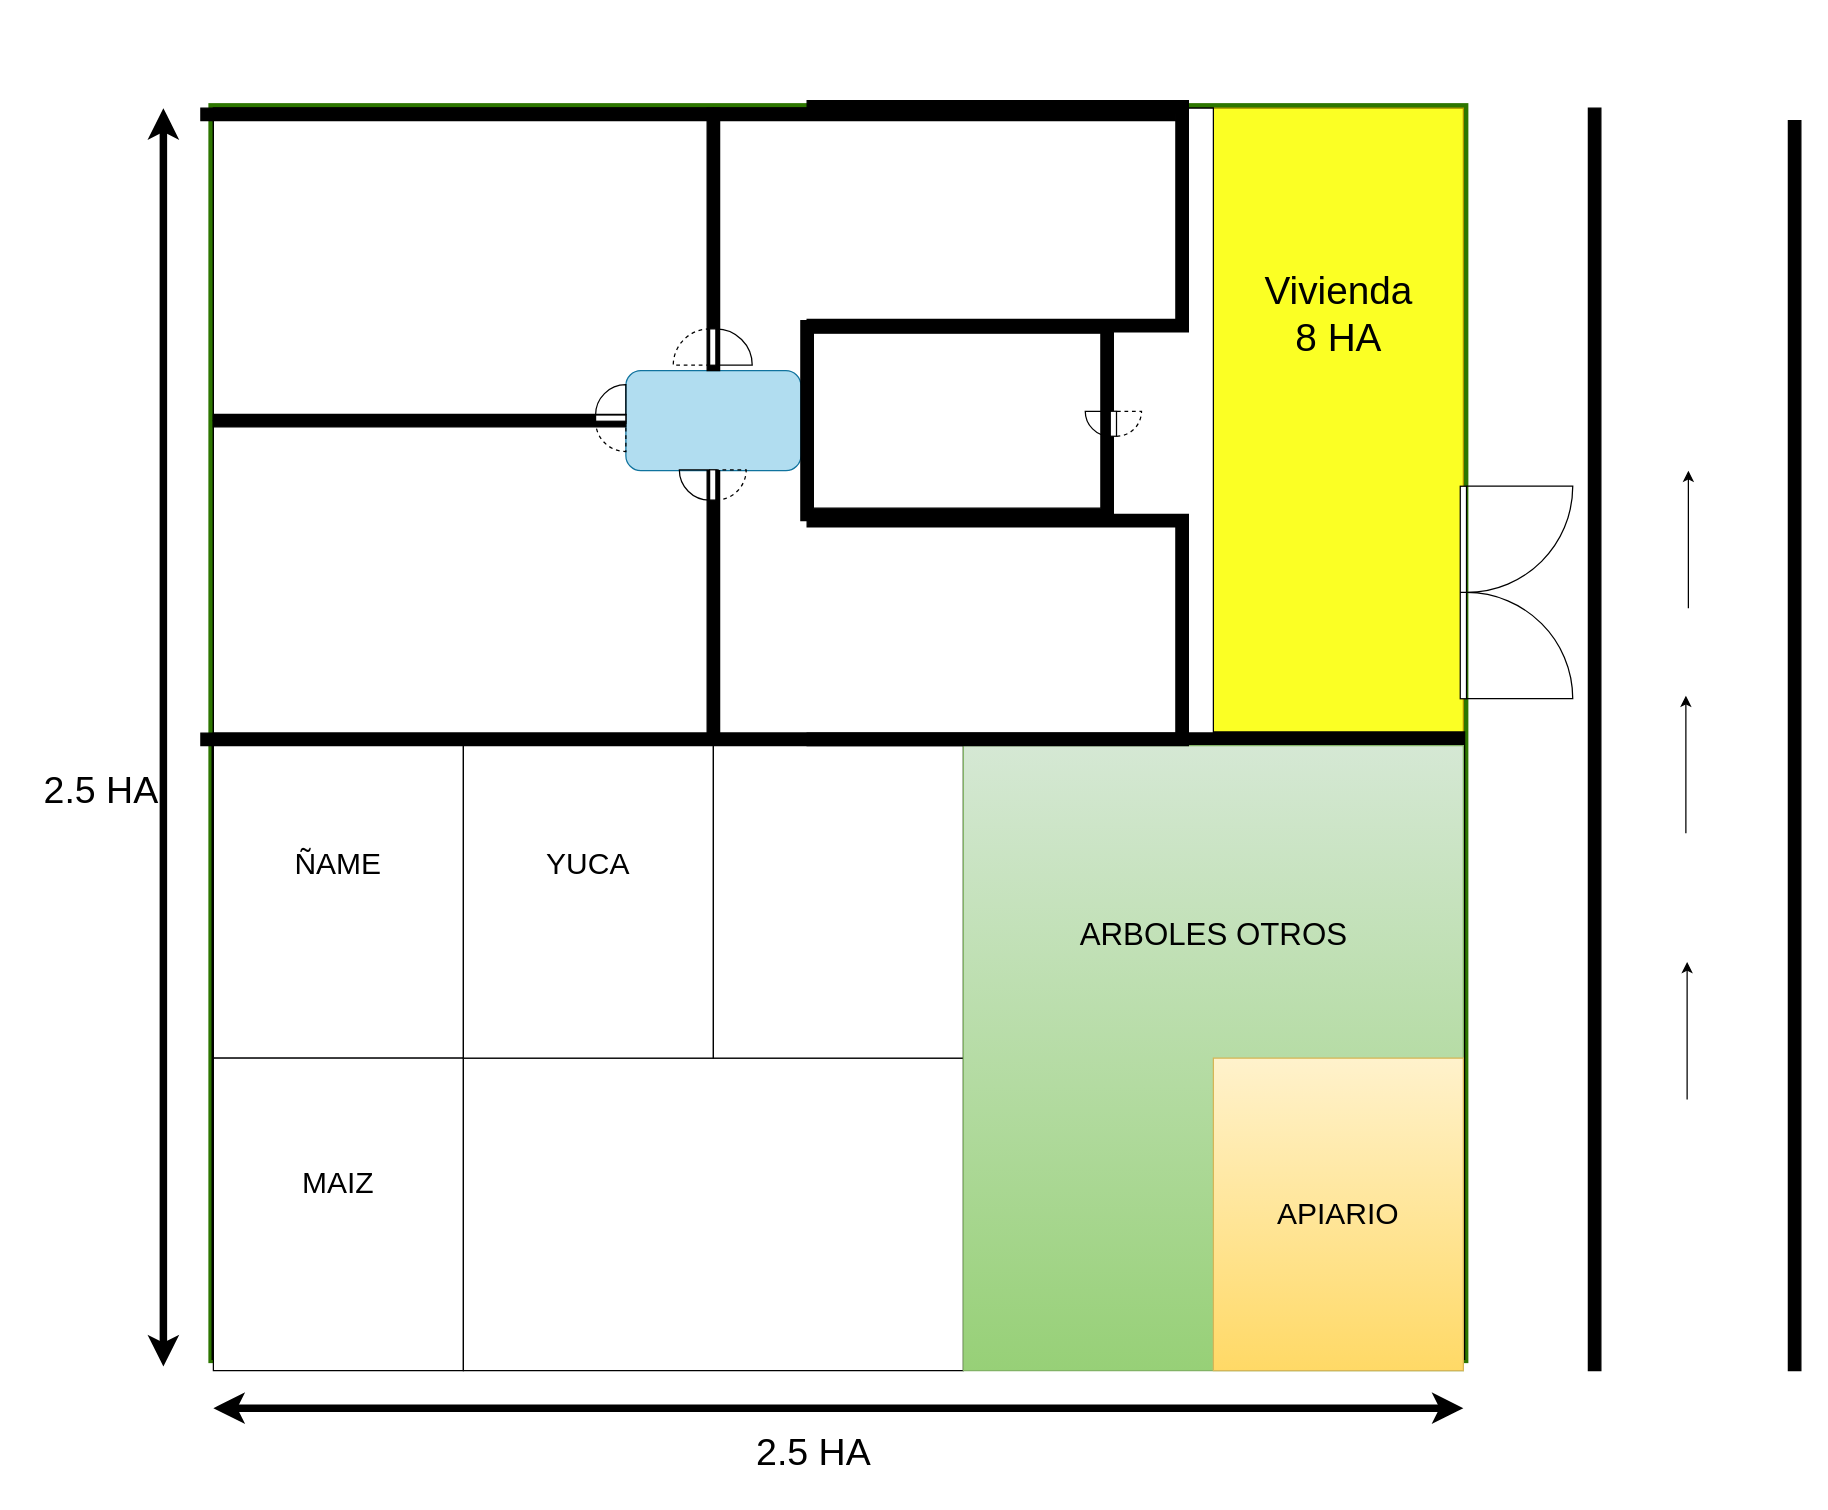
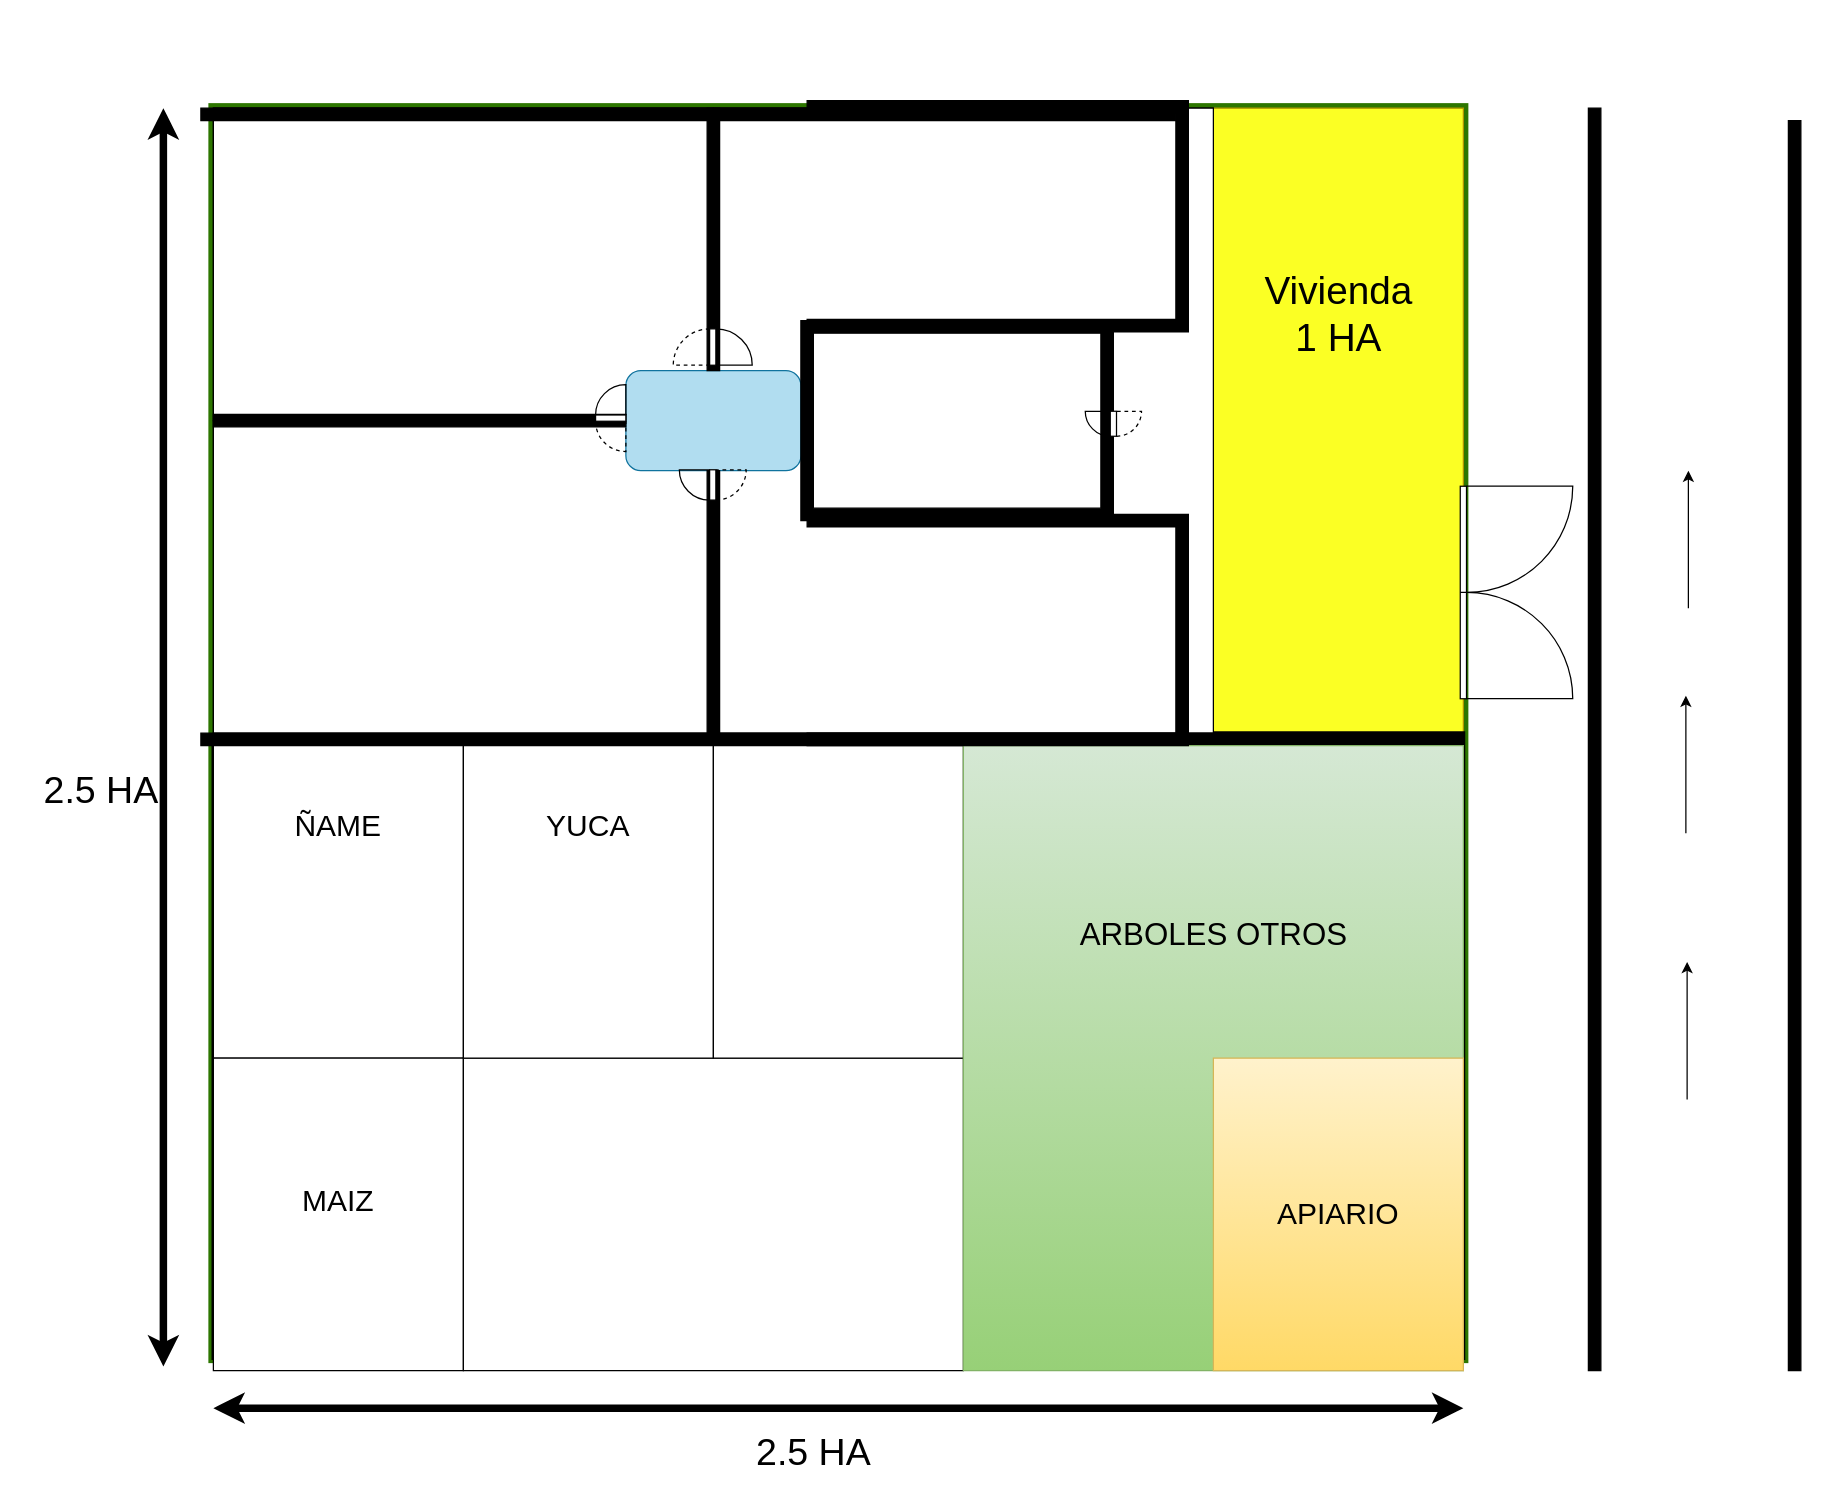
node "Vivienda 8 HA": label "Vivienda 8 HA" -> "Vivienda 1 HA"
node "ÑAME": moved (338, 864) -> (338, 827)
node "YUCA": moved (588, 864) -> (588, 827)
node "MAIZ": moved (338, 1183) -> (338, 1202)
